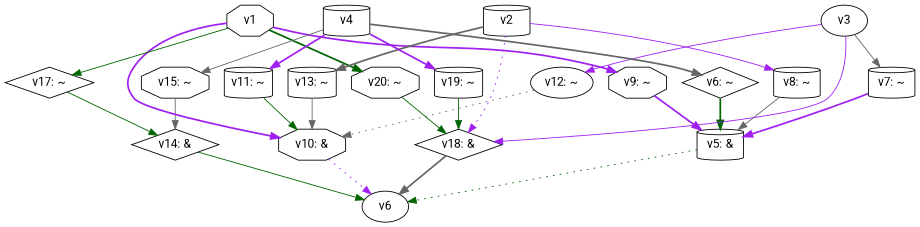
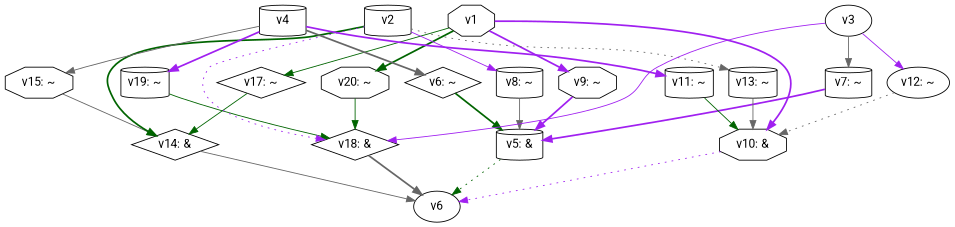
edge "v2" -> "v13: ~": style bold -> dotted
edge "v2" -> "v14: &": added
edge "v14: &" -> "v6": color darkgreen -> gray40
